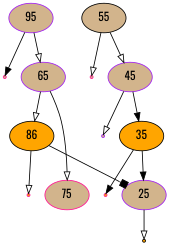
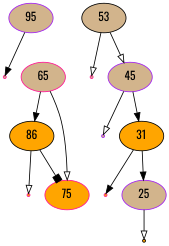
node "55": label "55" -> "53"
edge "95" -> "65": removed
node "65": color purple -> deeppink
edge "65" -> "86": arrowhead onormal -> normal
node "35": label "35" -> "31"
edge "86" -> "25": now "86" -> "75"
node "75": fillcolor tan -> orange
